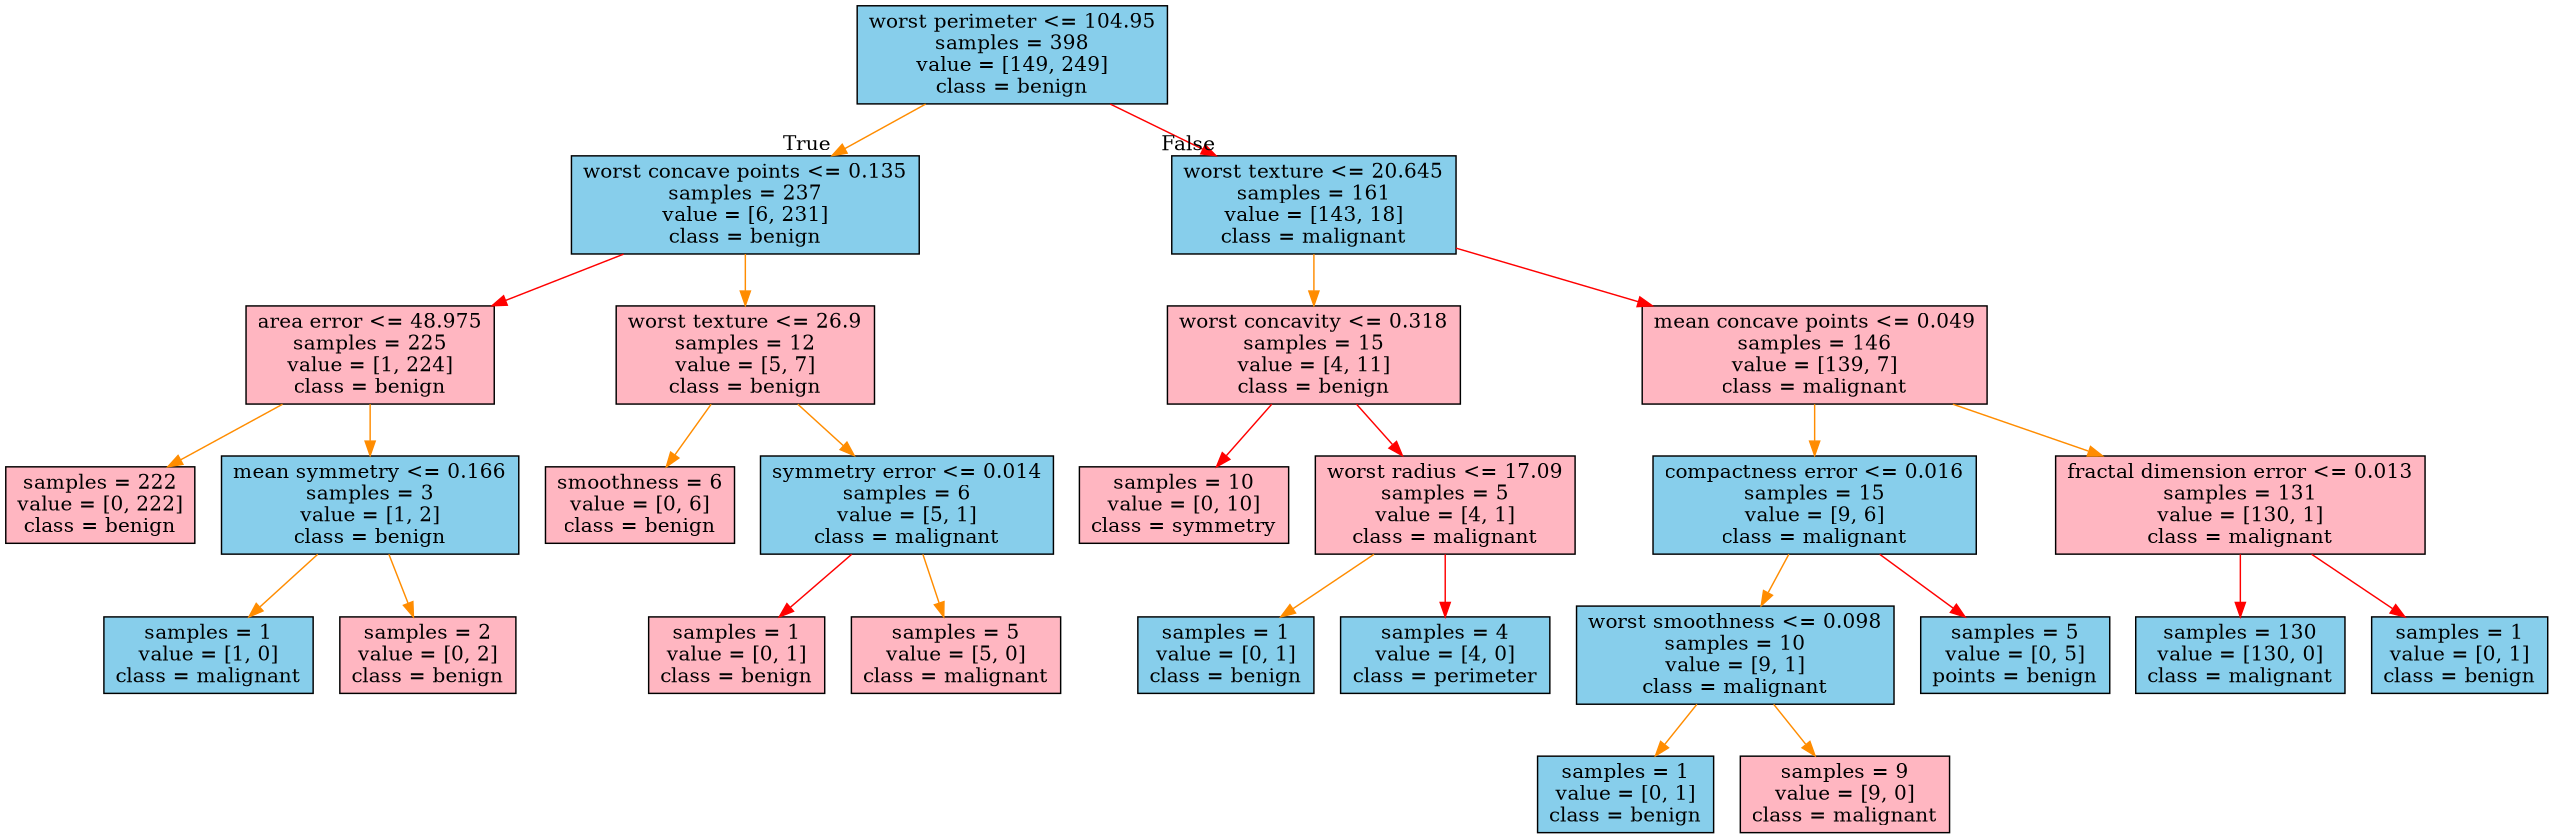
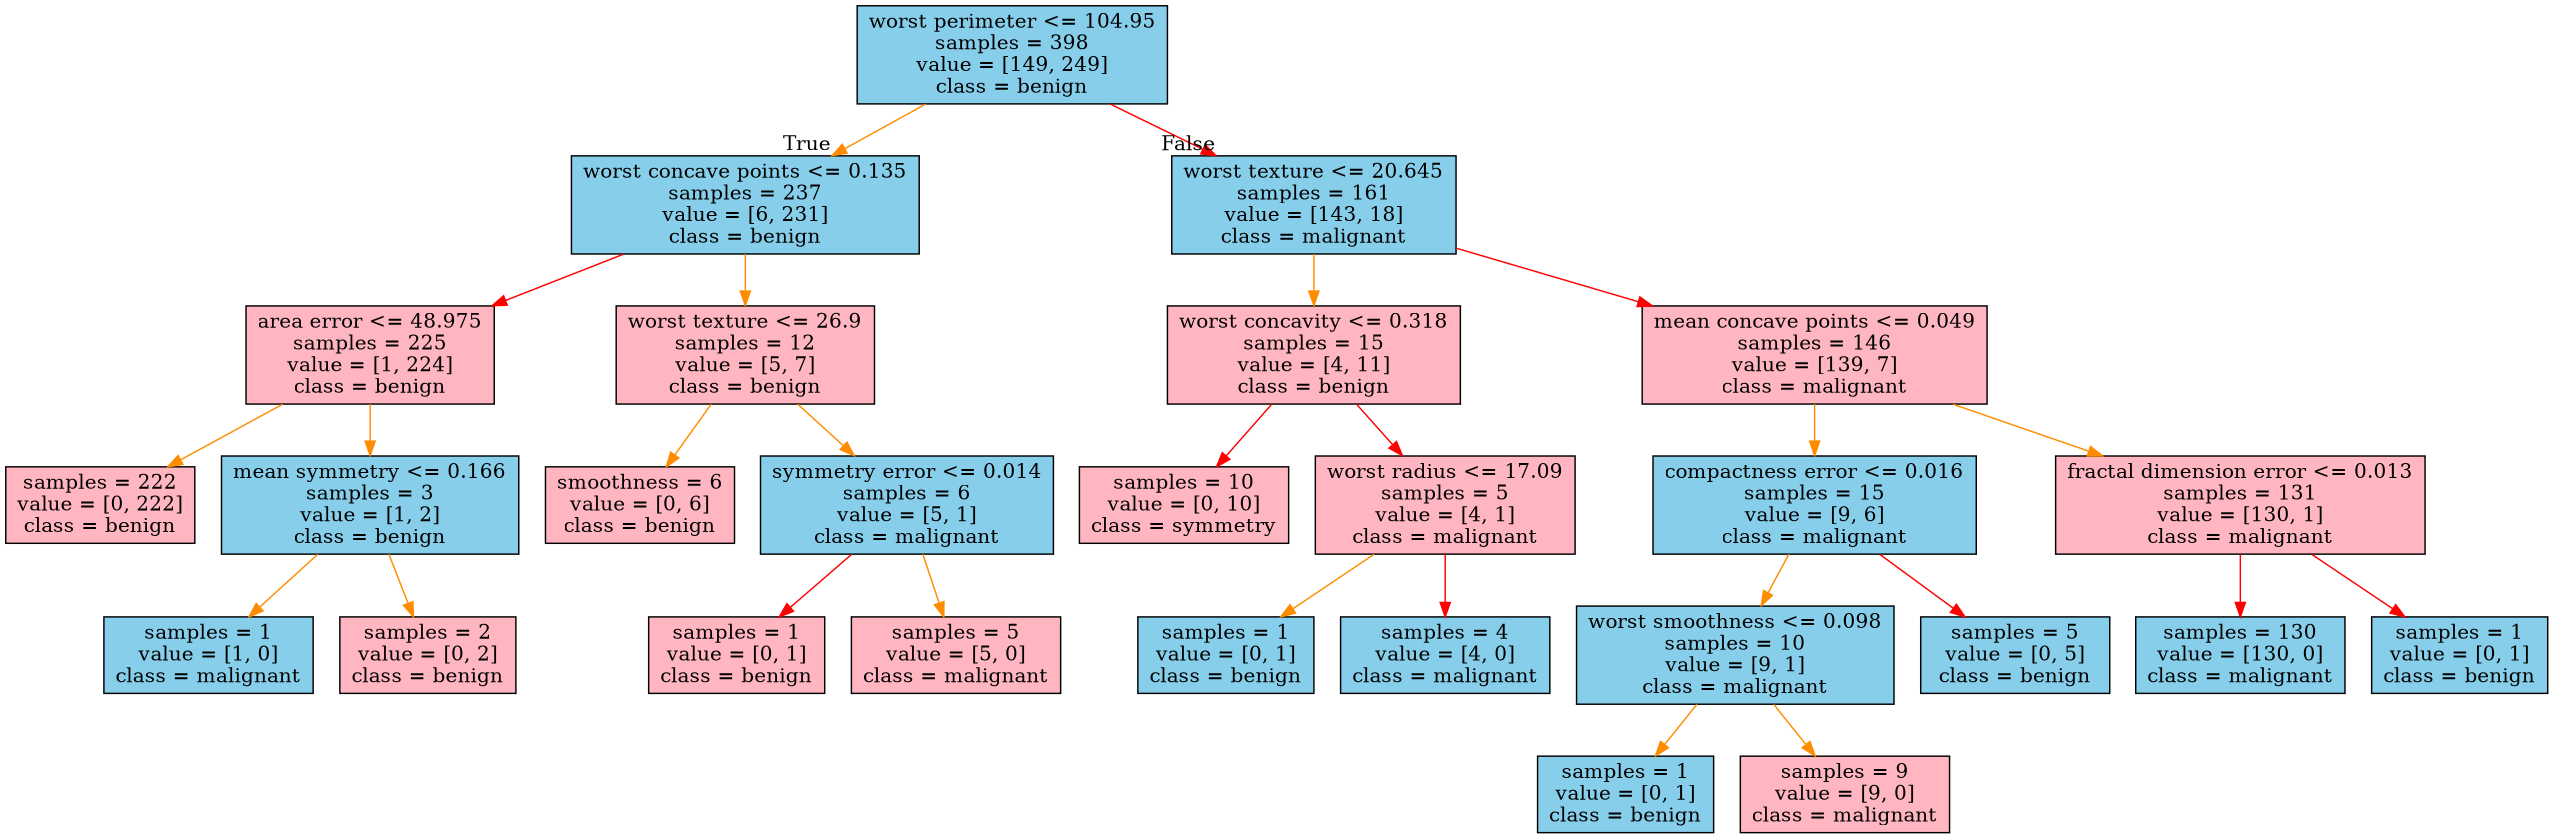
node "samples = 4 value = [4, 0] class = perimeter": label "samples = 4 value = [4, 0] class = perimeter" -> "samples = 4 value = [4, 0] class = malignant"
node "samples = 5 value = [0, 5] points = benign": label "samples = 5 value = [0, 5] points = benign" -> "samples = 5 value = [0, 5] class = benign"
